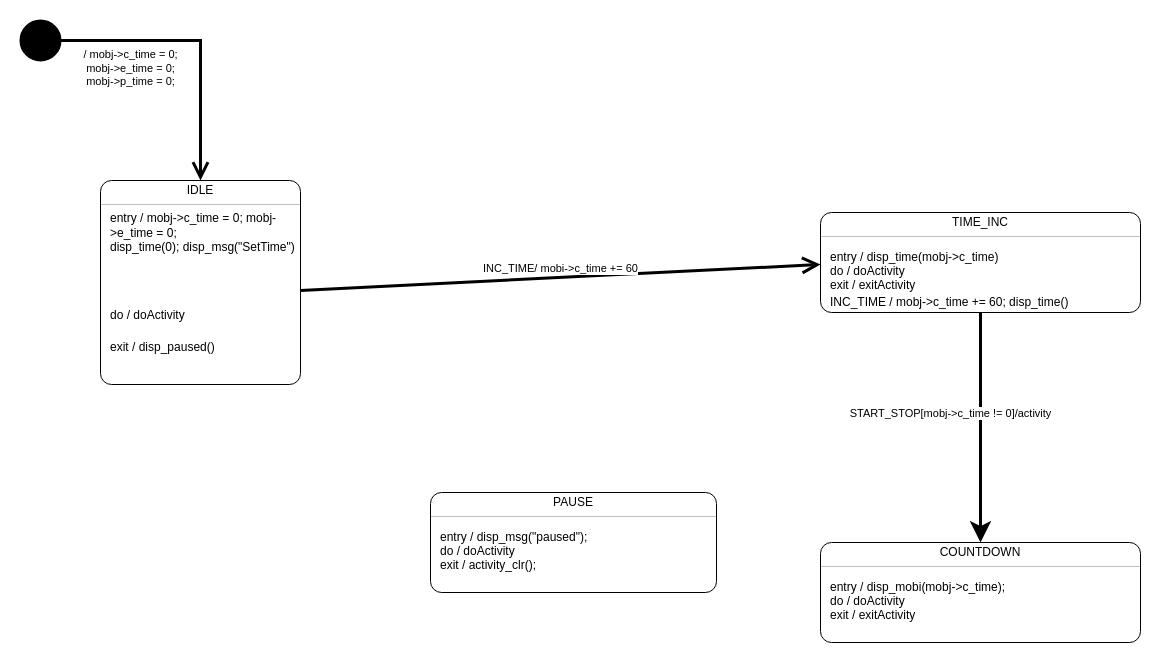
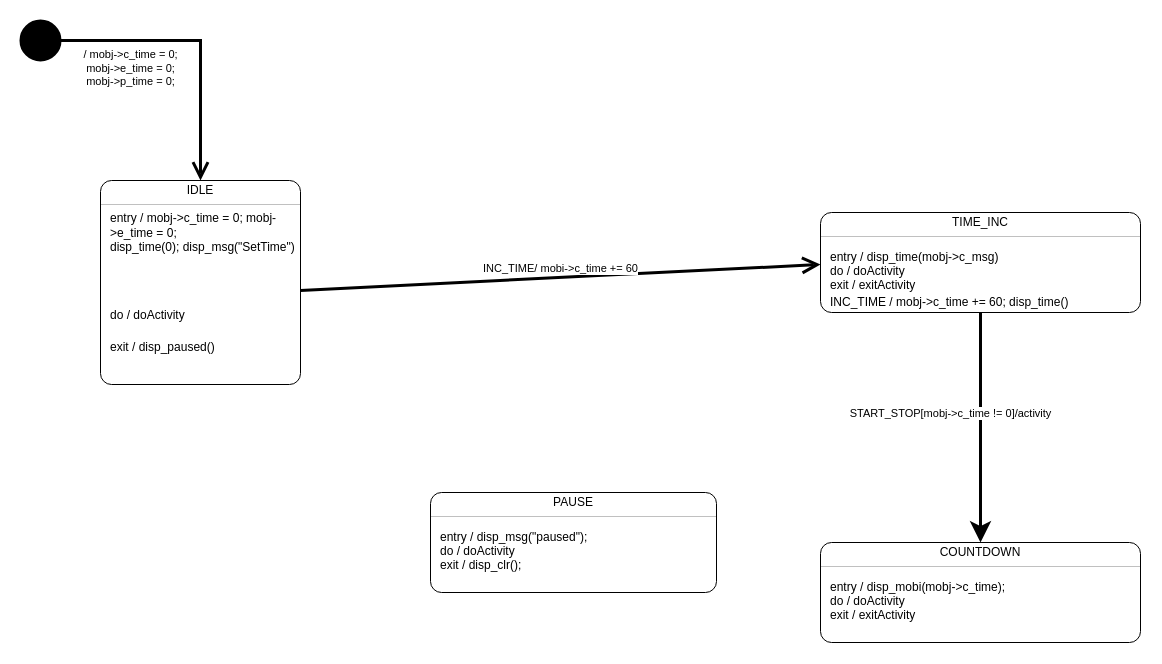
node "entry / disp_time(mobj->c_time)": label "entry / disp_time(mobj->c_time)" -> "entry / disp_time(mobj->c_msg)"
node "exit / activity_clr();": label "exit / activity_clr();" -> "exit / disp_clr();"
